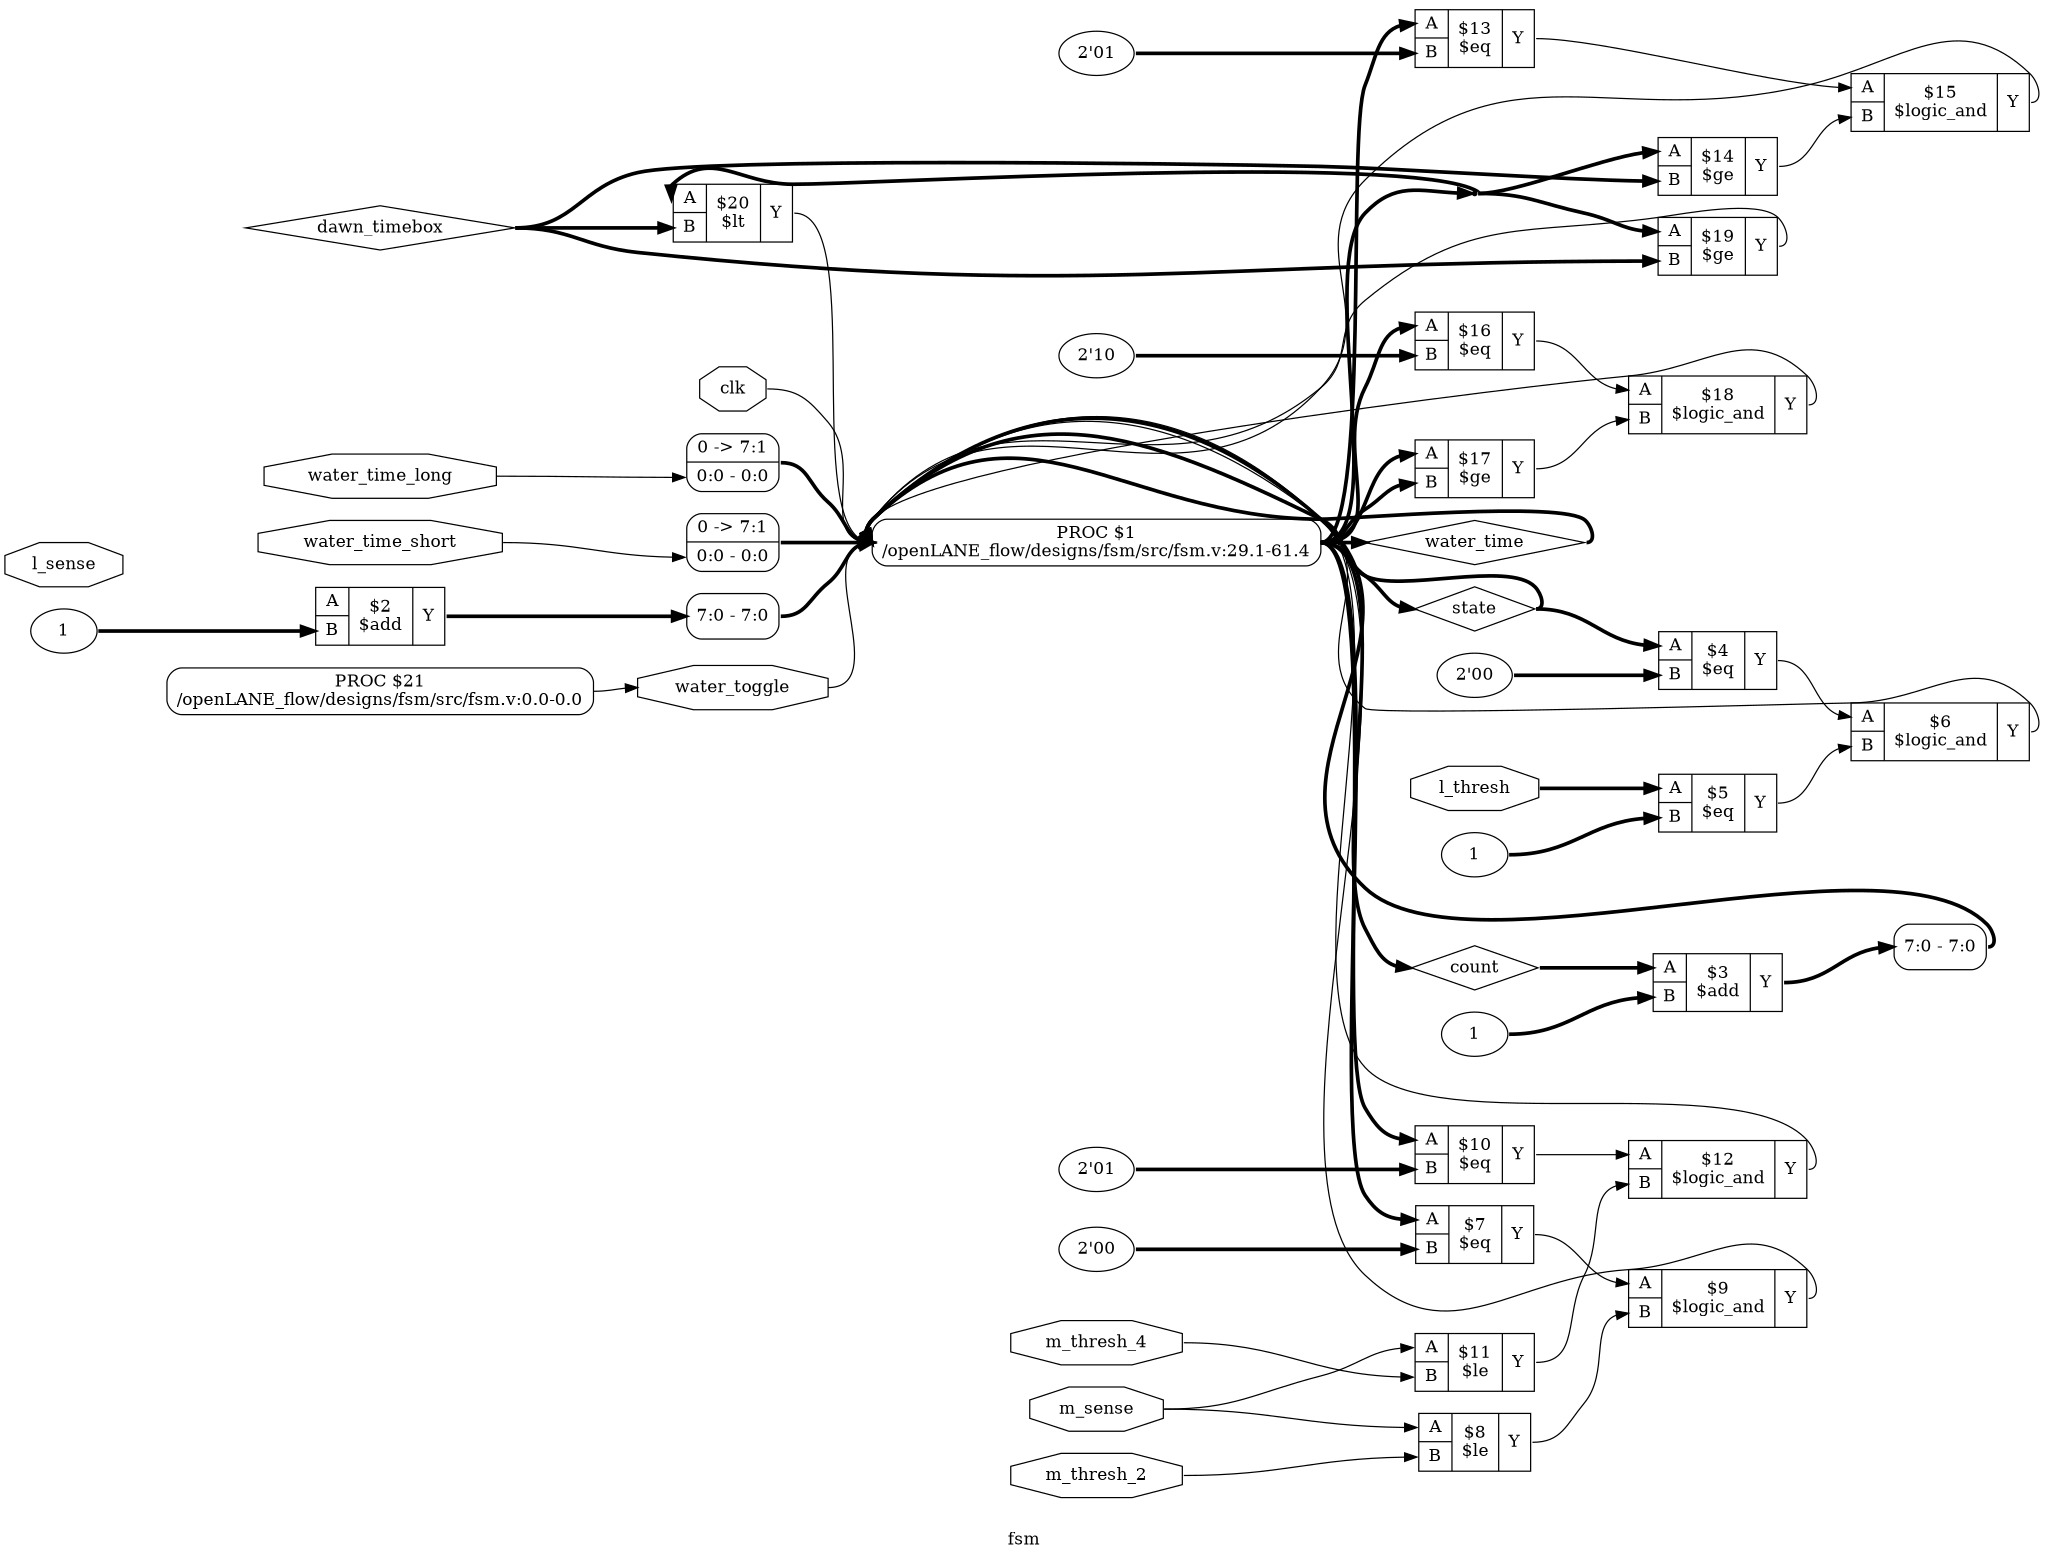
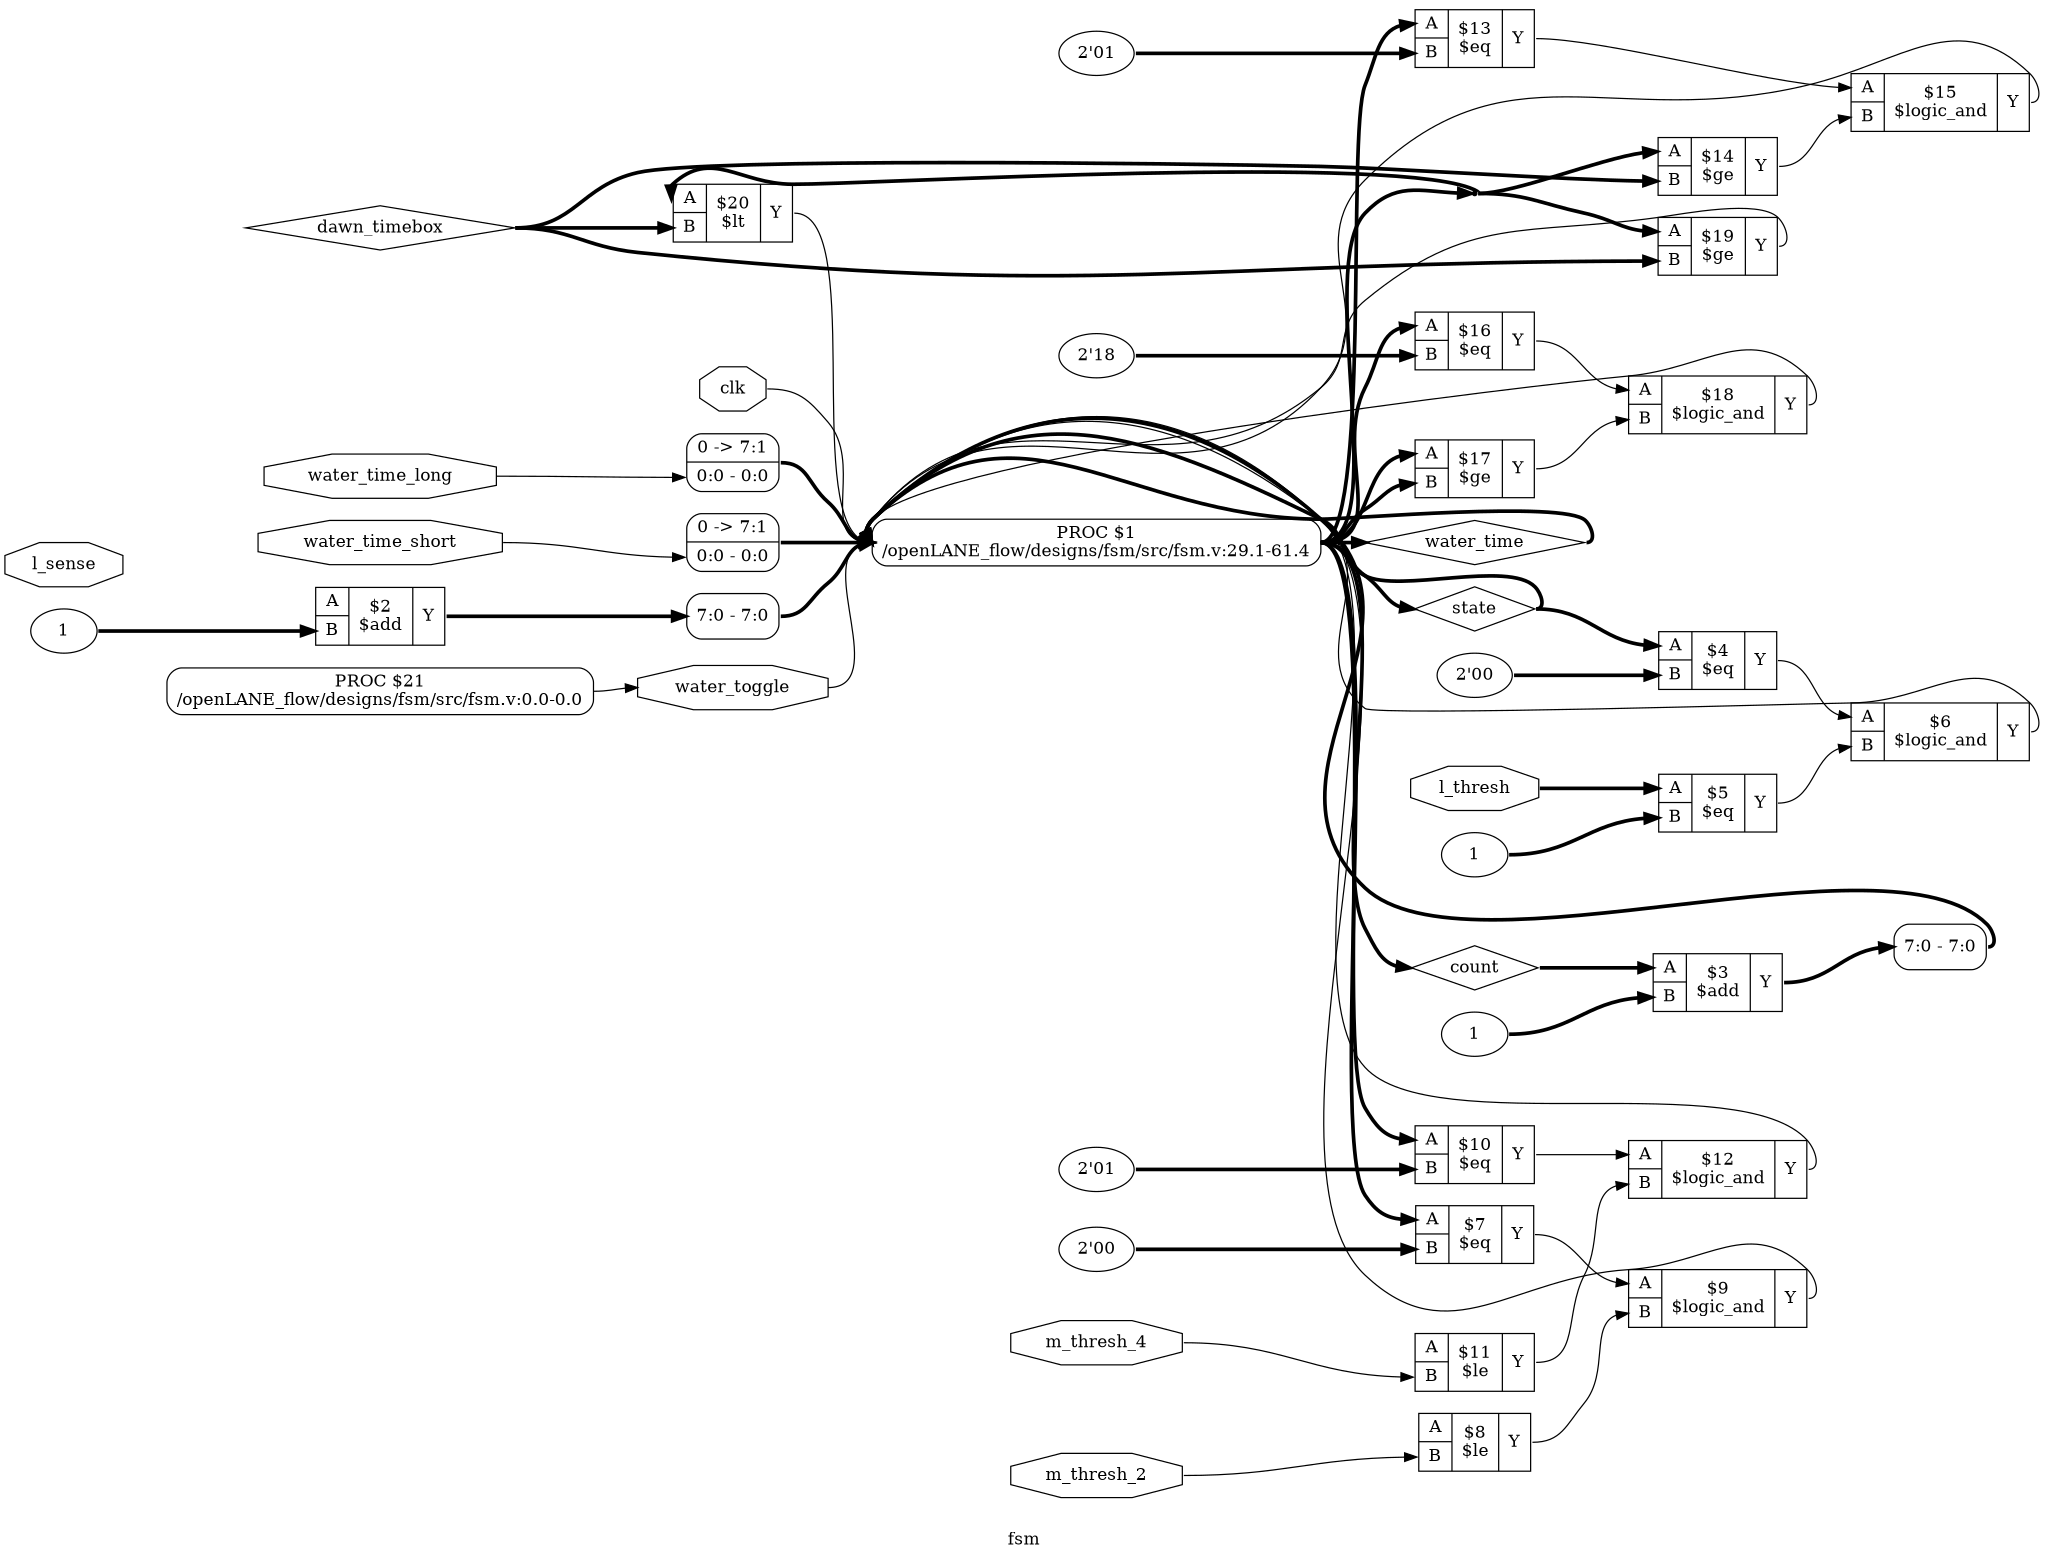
node "2'10": label "2'10" -> "2'18"
node "m_sense": removed
